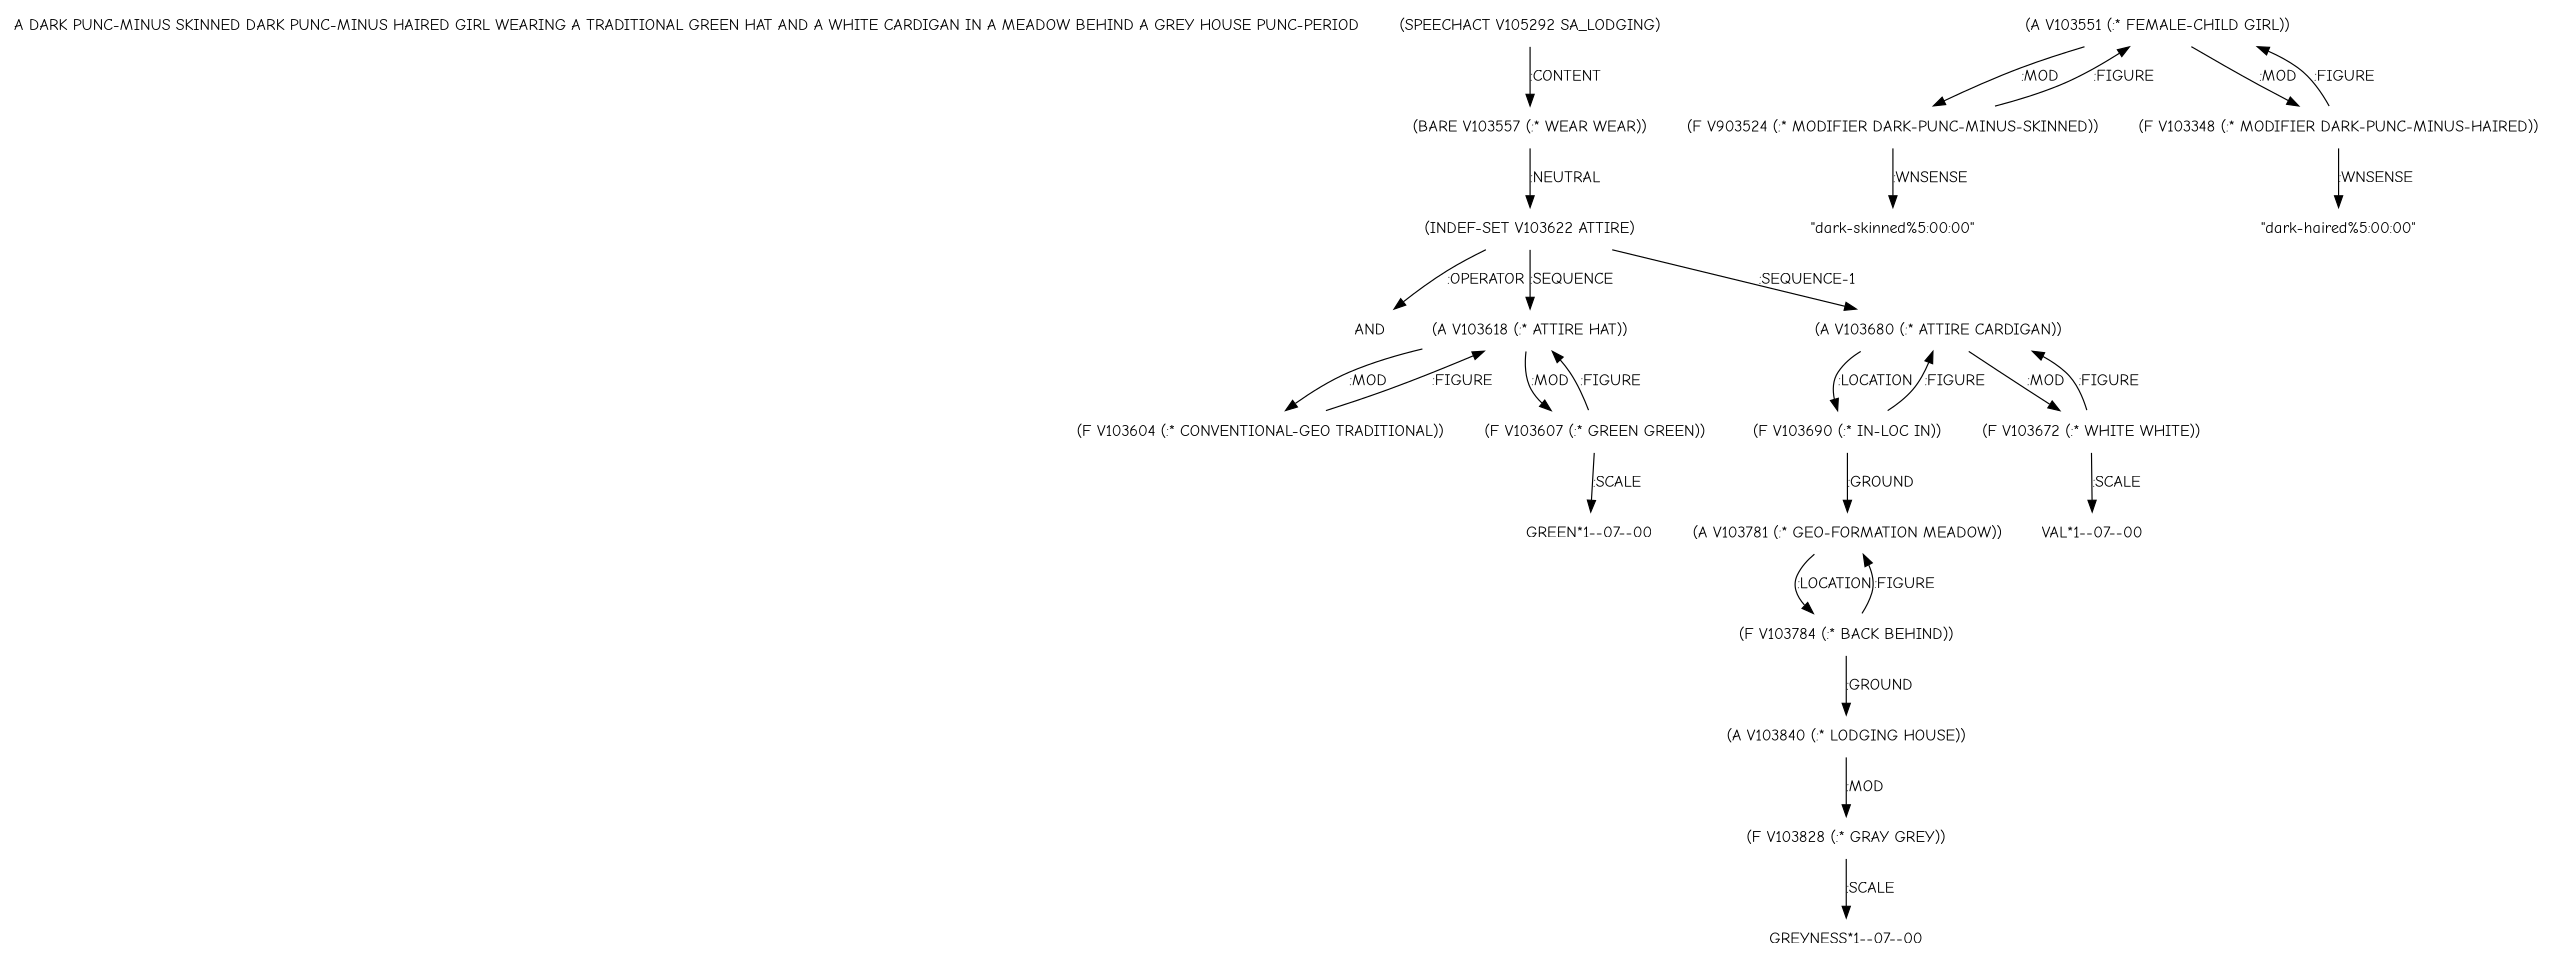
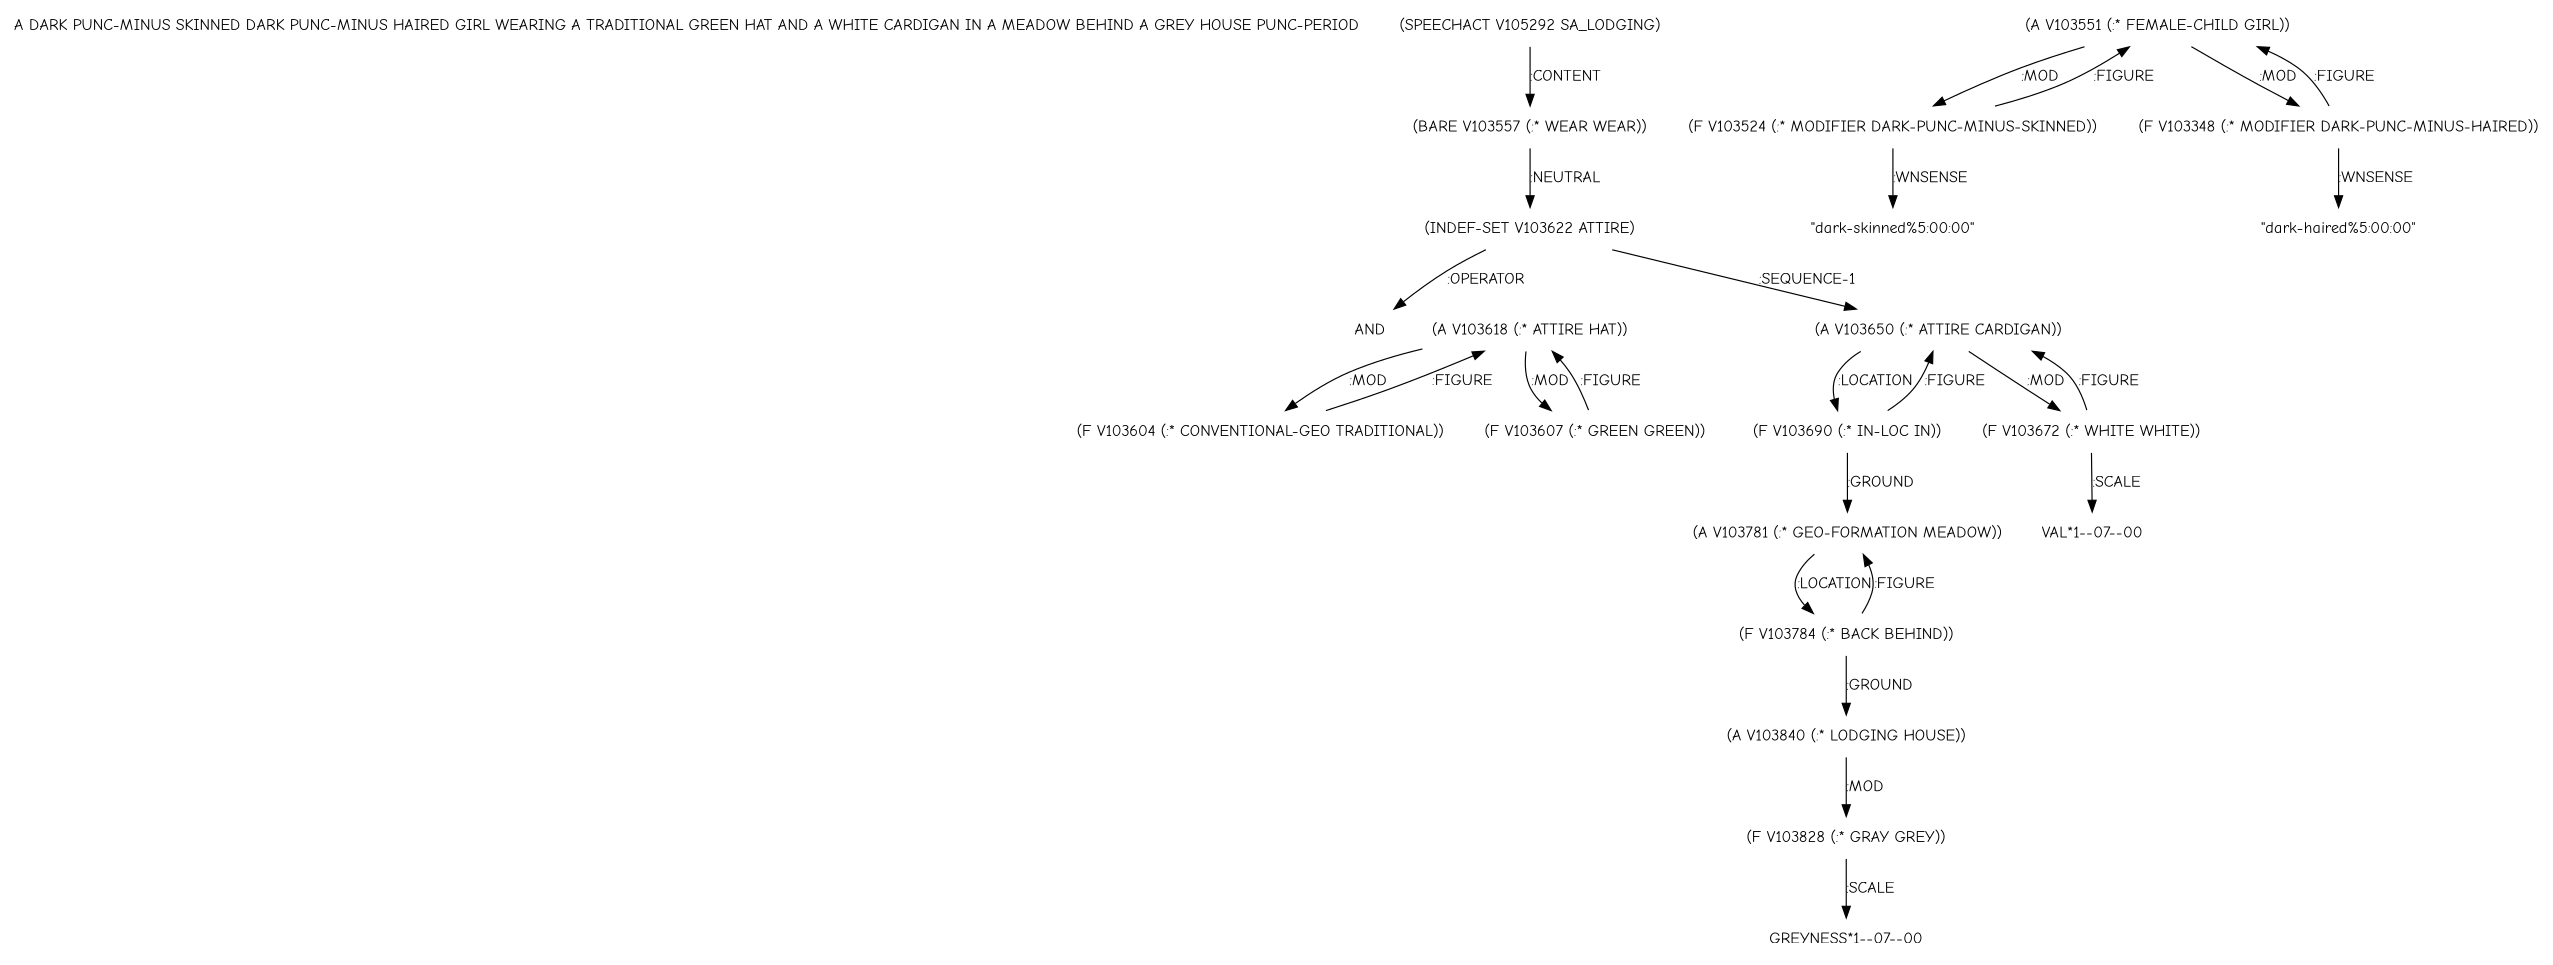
node "(F V903524 (:* MODIFIER DARK-PUNC-MINUS-SKINNED))": label "(F V903524 (:* MODIFIER DARK-PUNC-MINUS-SKINNED))" -> "(F V103524 (:* MODIFIER DARK-PUNC-MINUS-SKINNED))"
edge "(INDEF-SET V103622 ATTIRE)" -> "(A V103618 (:* ATTIRE HAT))": removed, label ":SEQUENCE"
node "(A V103680 (:* ATTIRE CARDIGAN))": label "(A V103680 (:* ATTIRE CARDIGAN))" -> "(A V103650 (:* ATTIRE CARDIGAN))"
node "GREEN*1--07--00": removed
